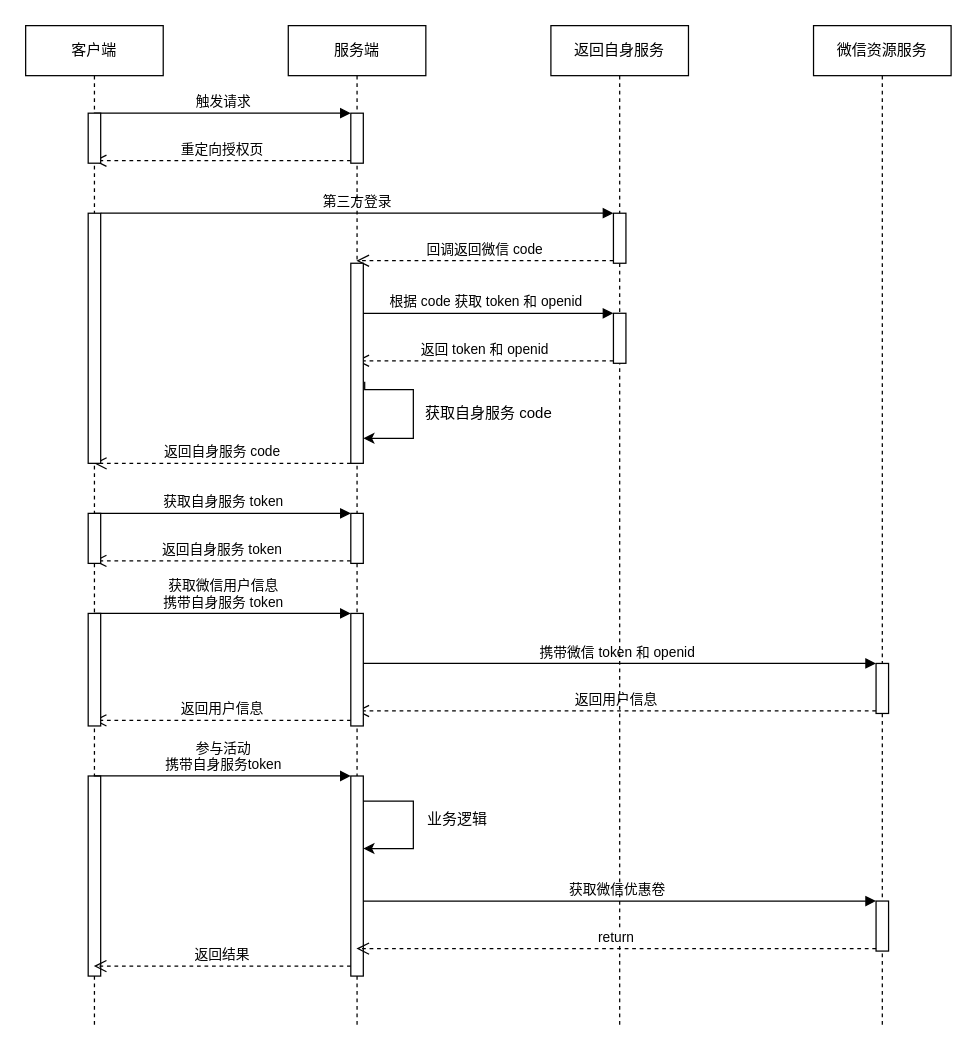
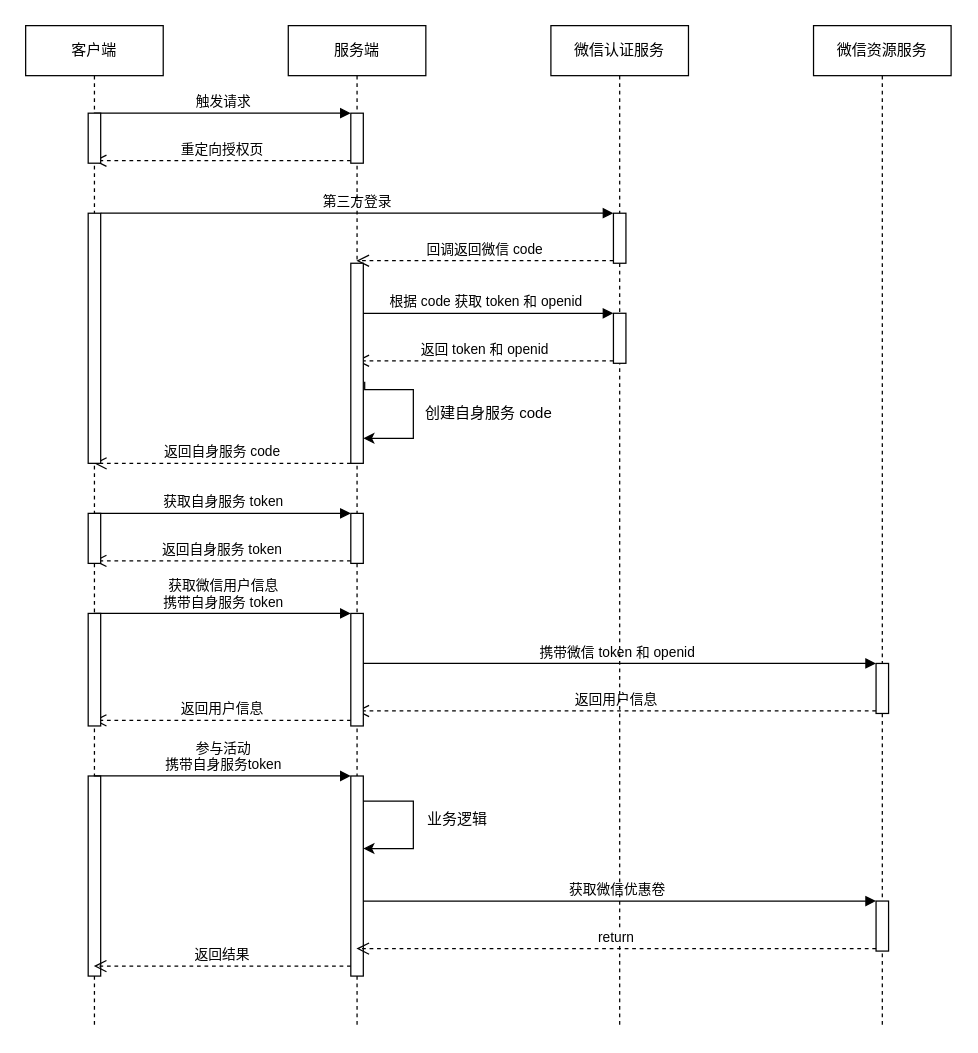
node "返回自身服务": label "返回自身服务" -> "微信认证服务"
node "获取自身服务 code": label "获取自身服务 code" -> "创建自身服务 code"
